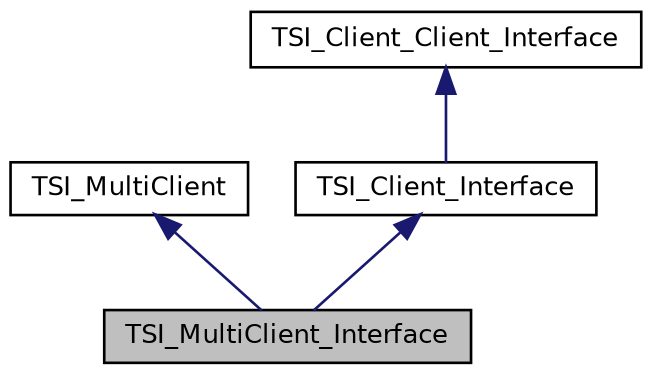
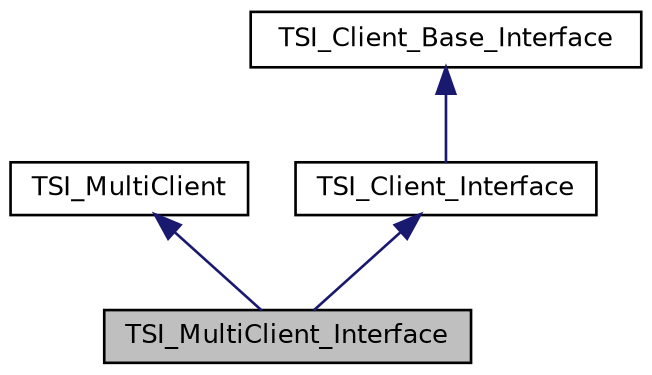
node "TSI_Client_Client_Interface": label "TSI_Client_Client_Interface" -> "TSI_Client_Base_Interface"
